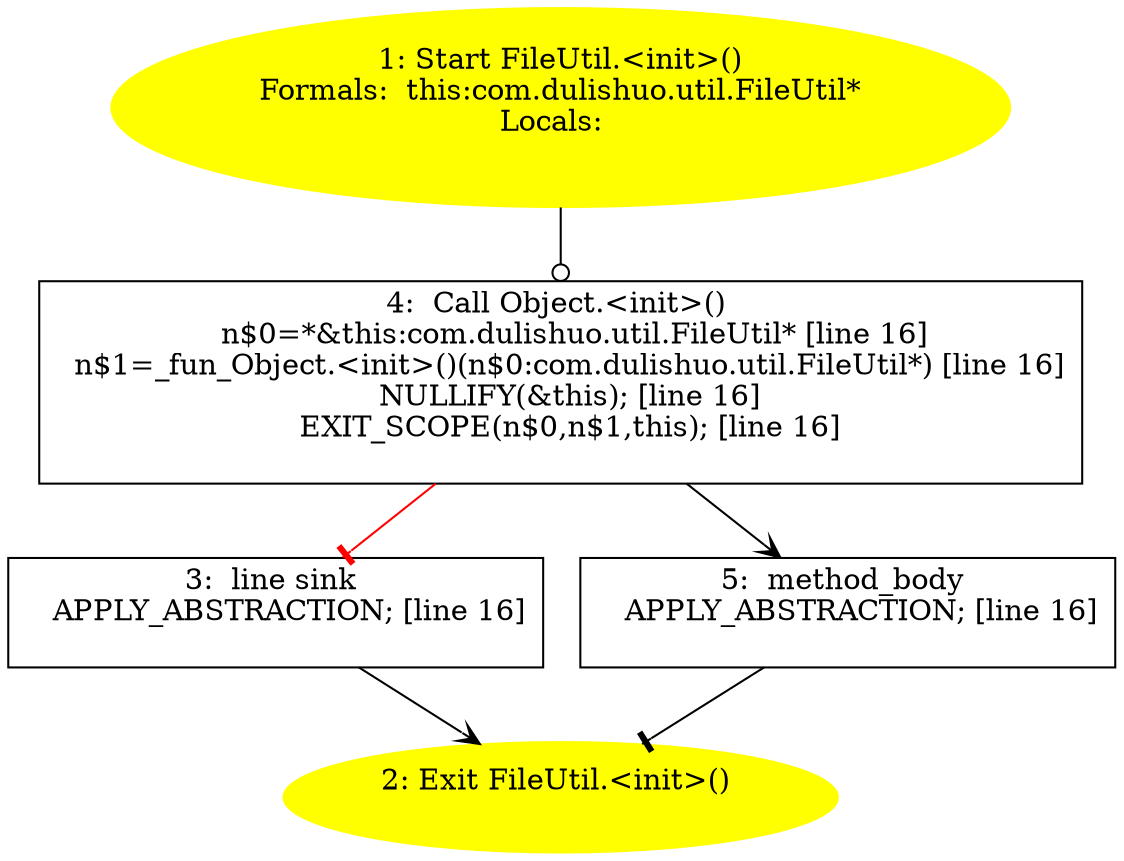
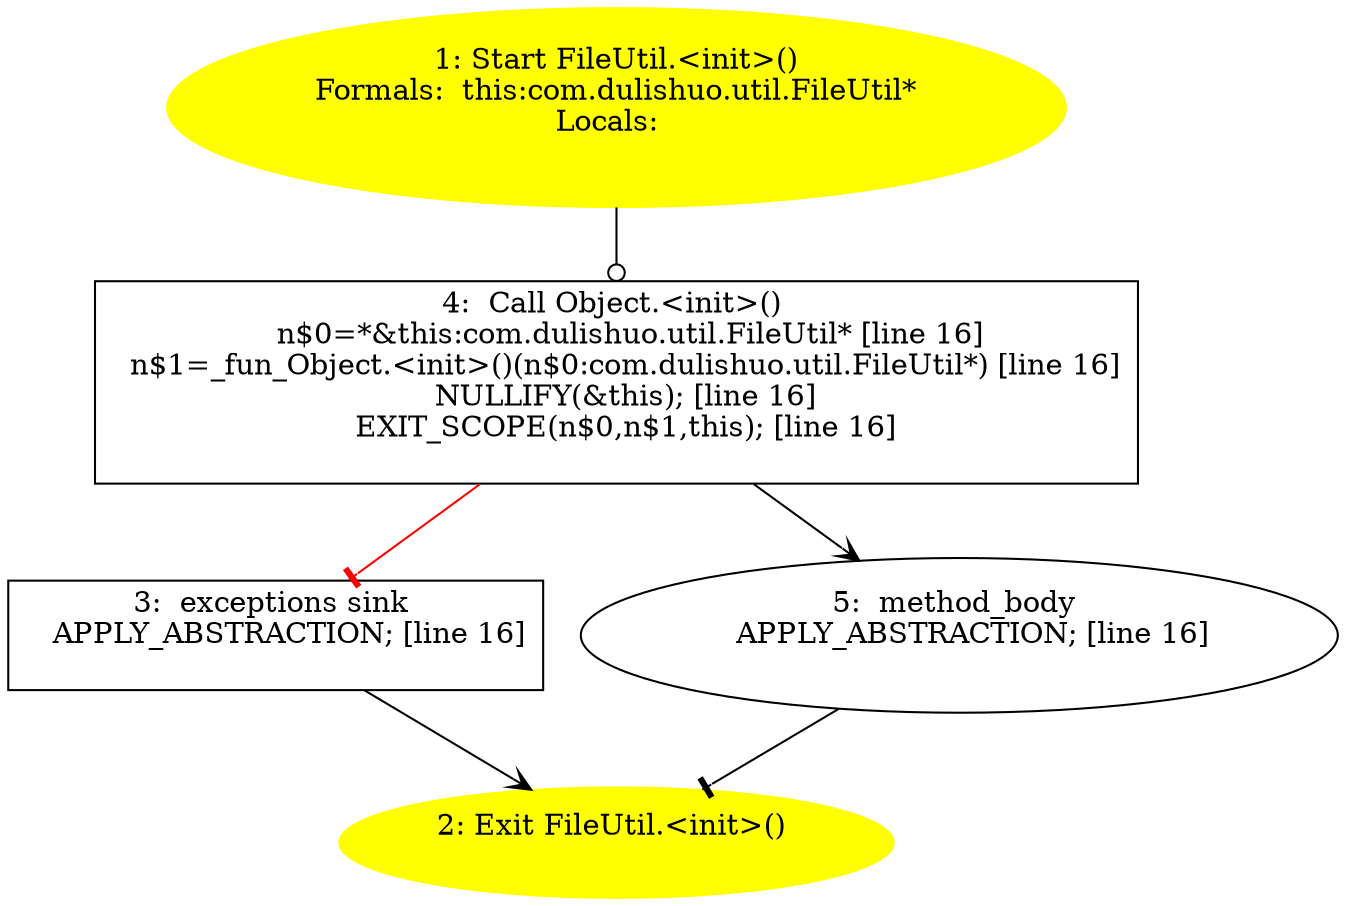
node "3:  line sink APPLY_ABSTRACTION; [line 16]": label "3:  line sink APPLY_ABSTRACTION; [line 16]" -> "3:  exceptions sink APPLY_ABSTRACTION; [line 16]"
node "5:  method_body APPLY_ABSTRACTION; [line 16]": shape box -> ellipse
